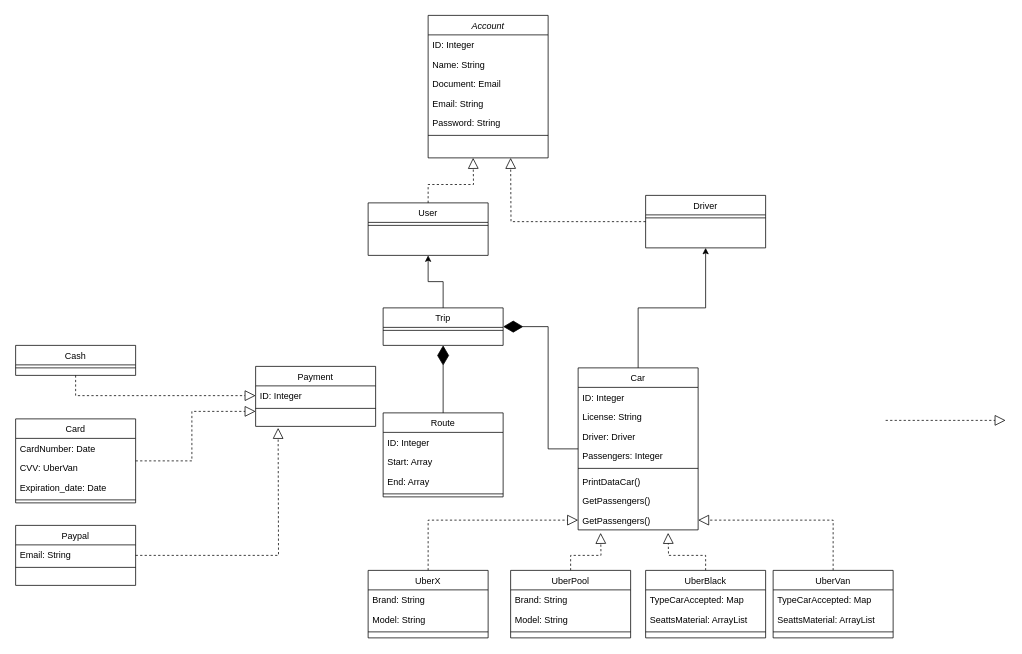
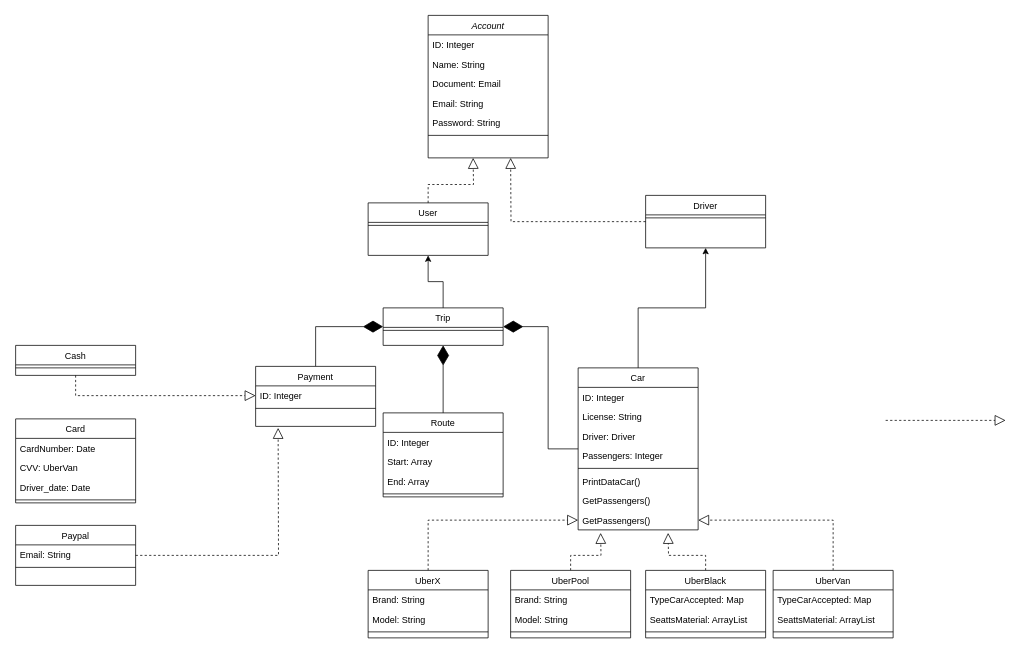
edge "Payment" -> "Trip": added
edge "Card" -> "Payment": removed
node "Expiration_date: Date": label "Expiration_date: Date" -> "Driver_date: Date"
